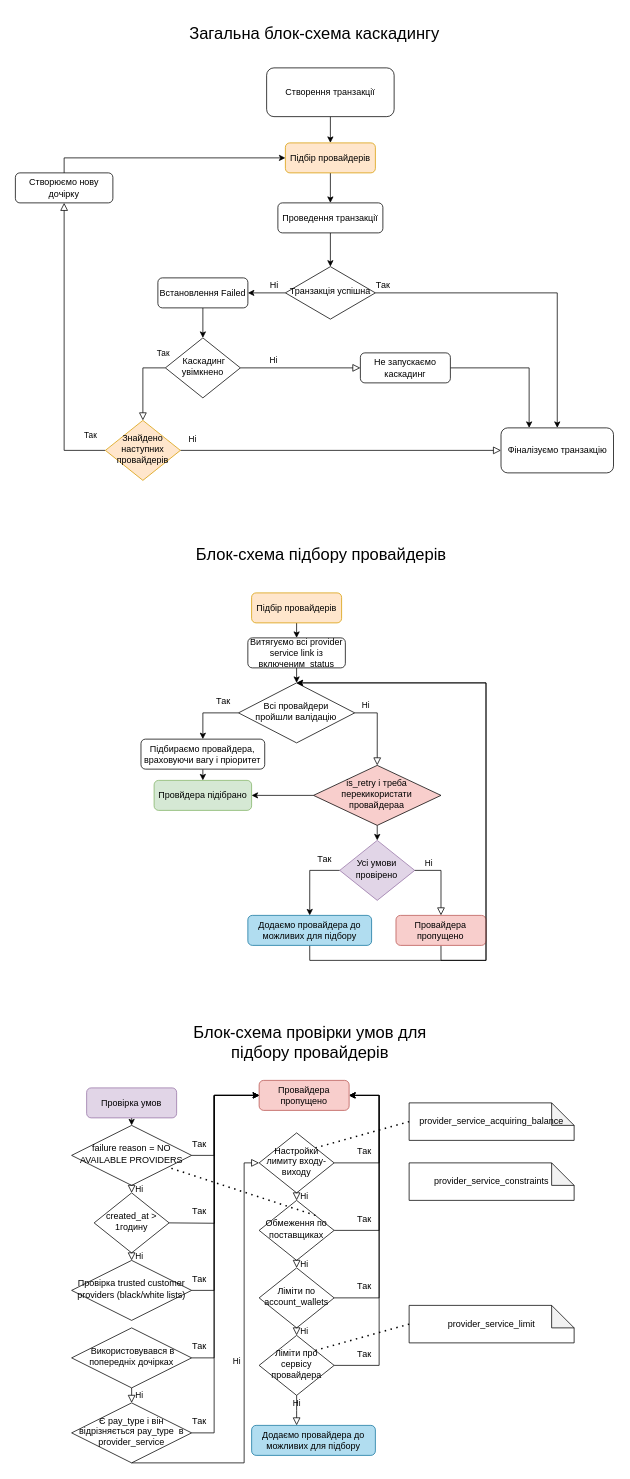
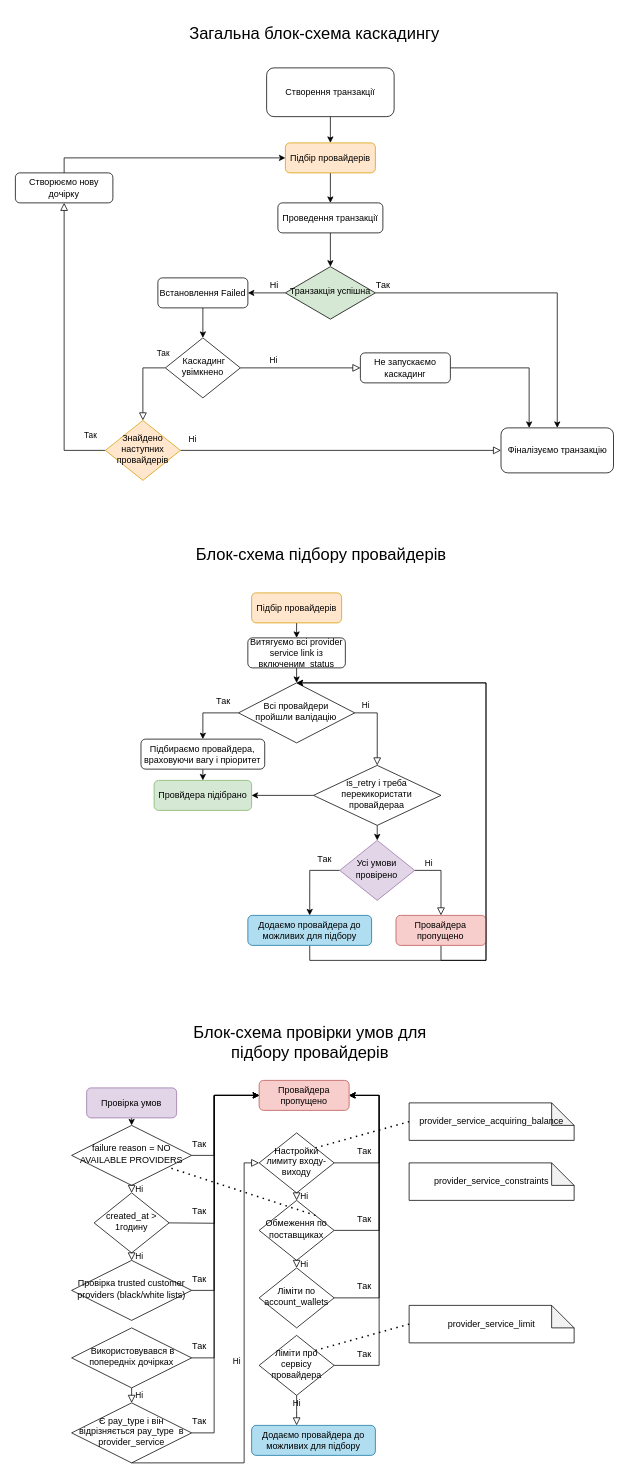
node "Транзакція успішна": fillcolor #ffffff -> #d5e8d4
node "is_retry і треба перекикористати провайдераа": fillcolor #f8cecc -> #ffffff
edge "Ліміти по account_wallets" -> "Ліміти про сервісу провайдера": removed, label "Ні"
